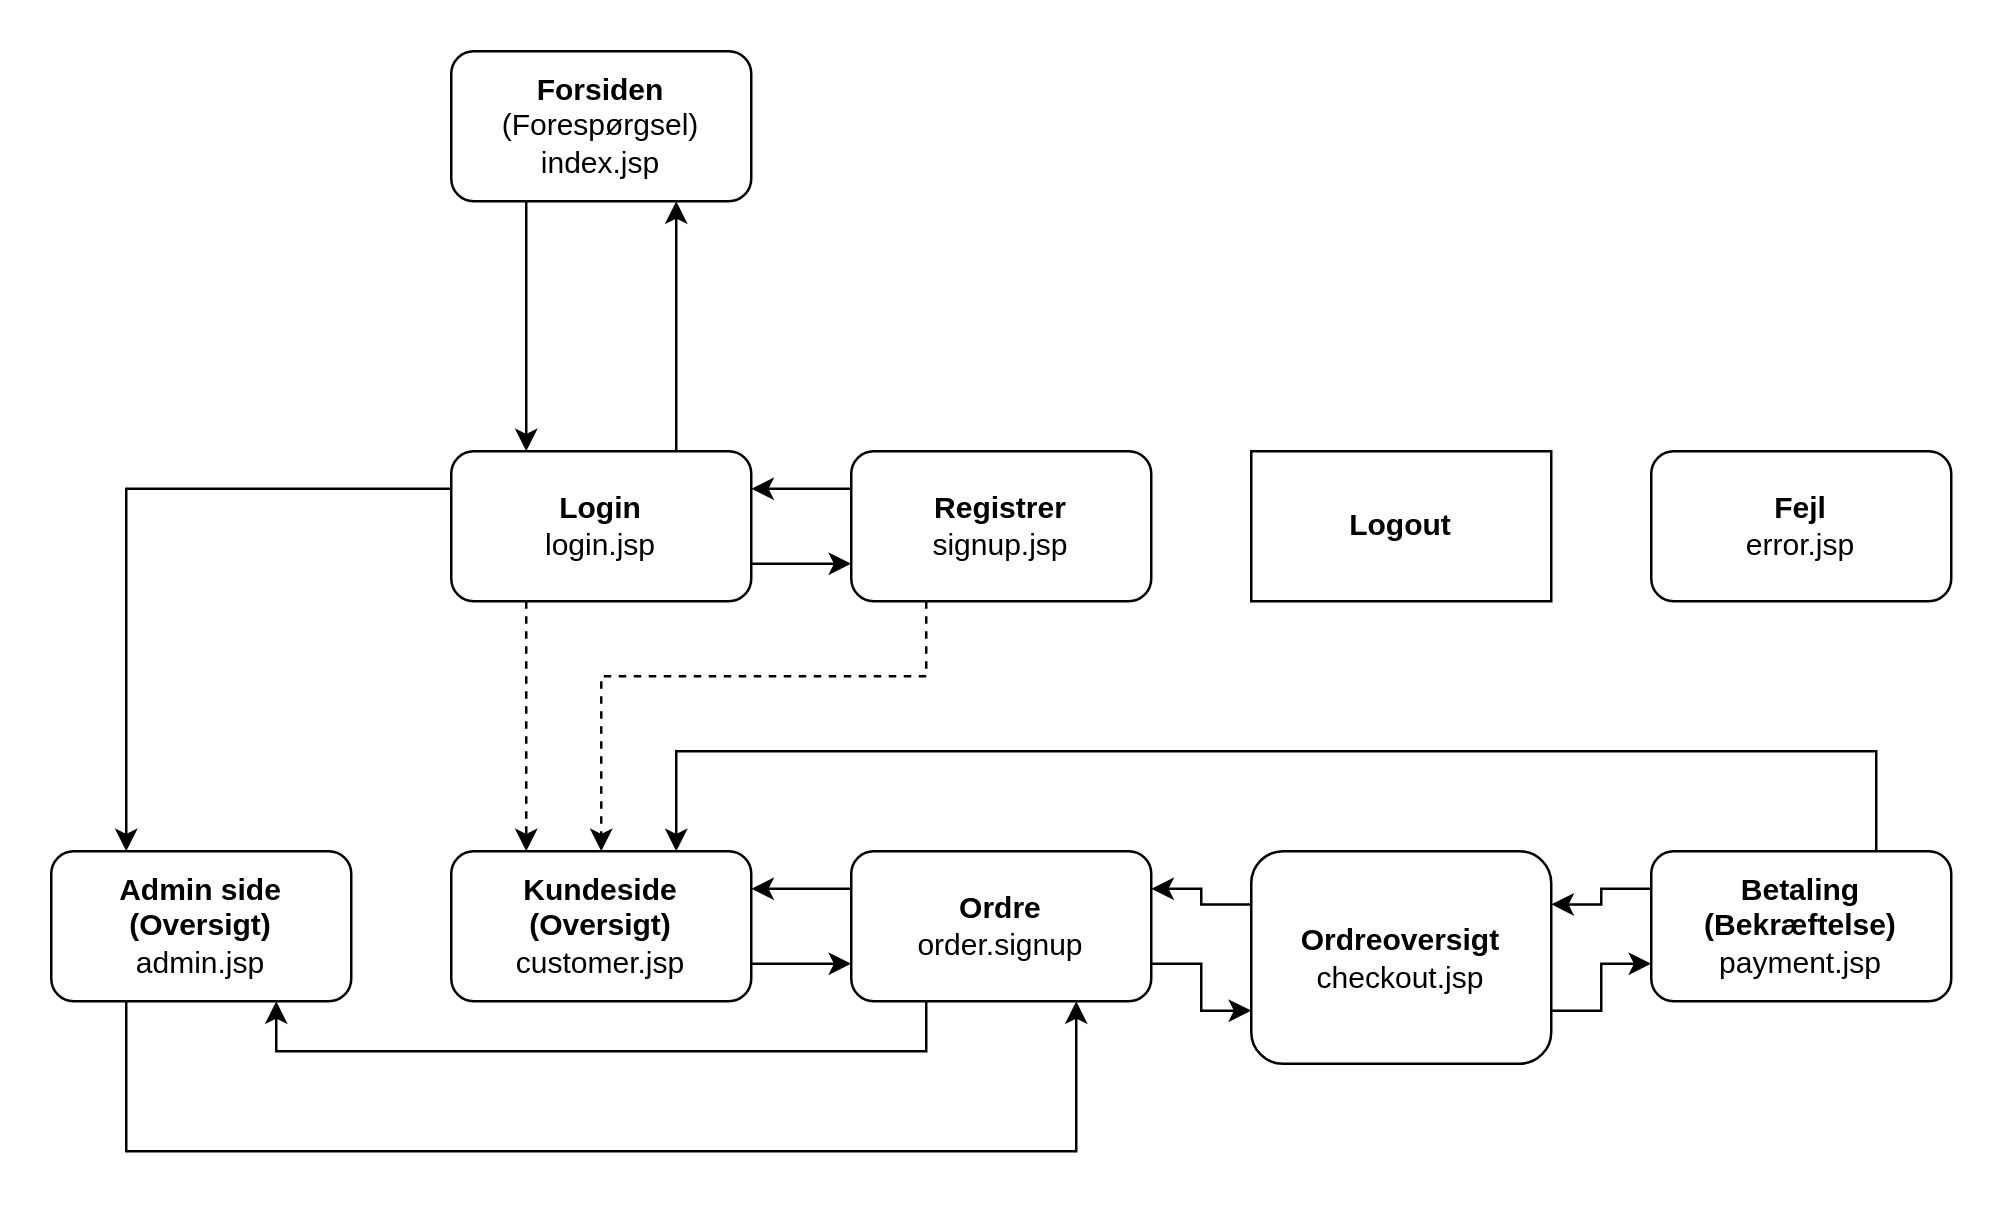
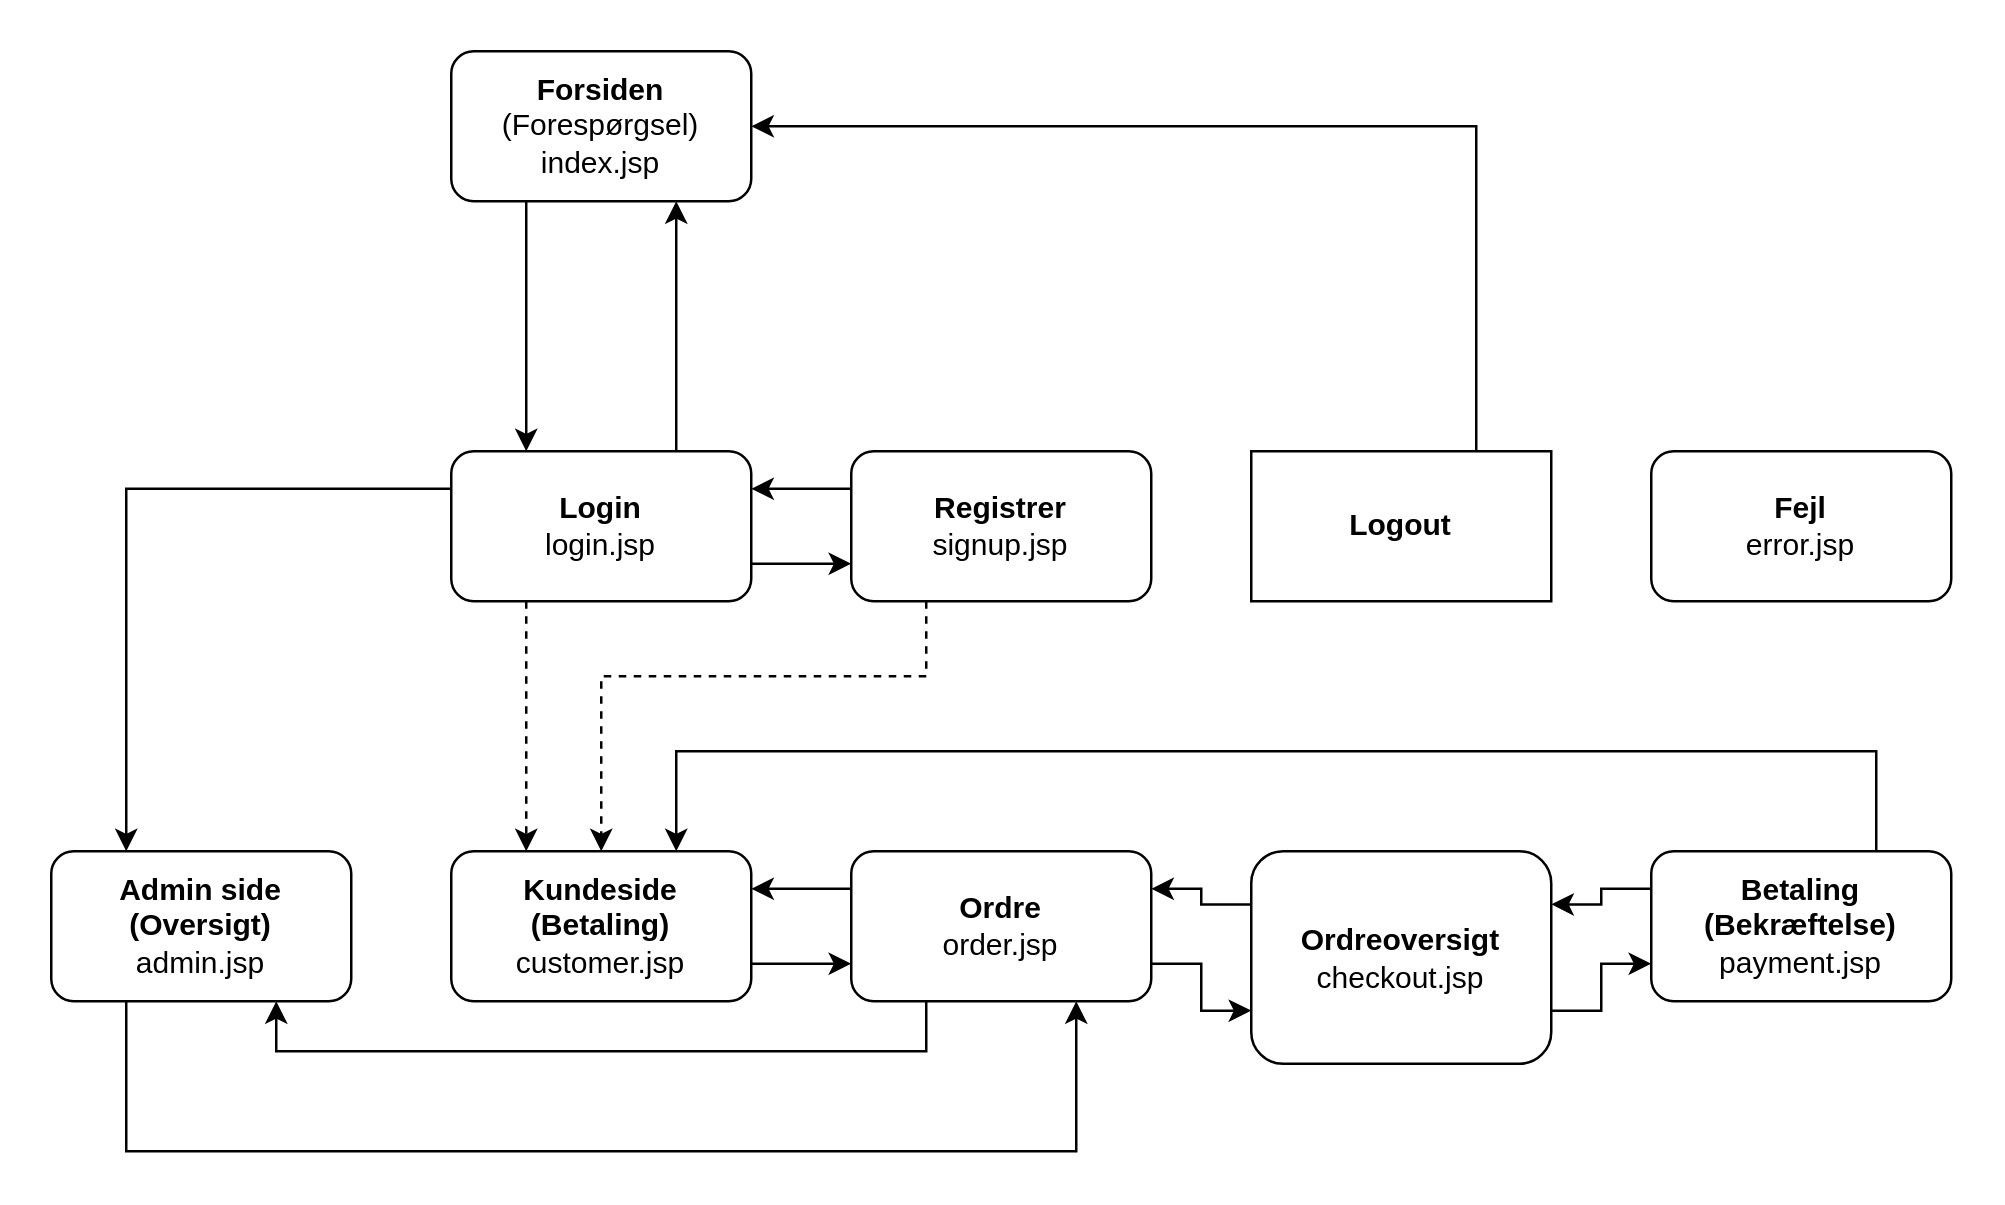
edge "Logout" -> "Forsiden (Forespørgsel) index.jsp": added
node "Kundeside (Oversigt) customer.jsp": label "Kundeside (Oversigt) customer.jsp" -> "Kundeside (Betaling) customer.jsp"
node "Ordre order.signup": label "Ordre order.signup" -> "Ordre order.jsp"
